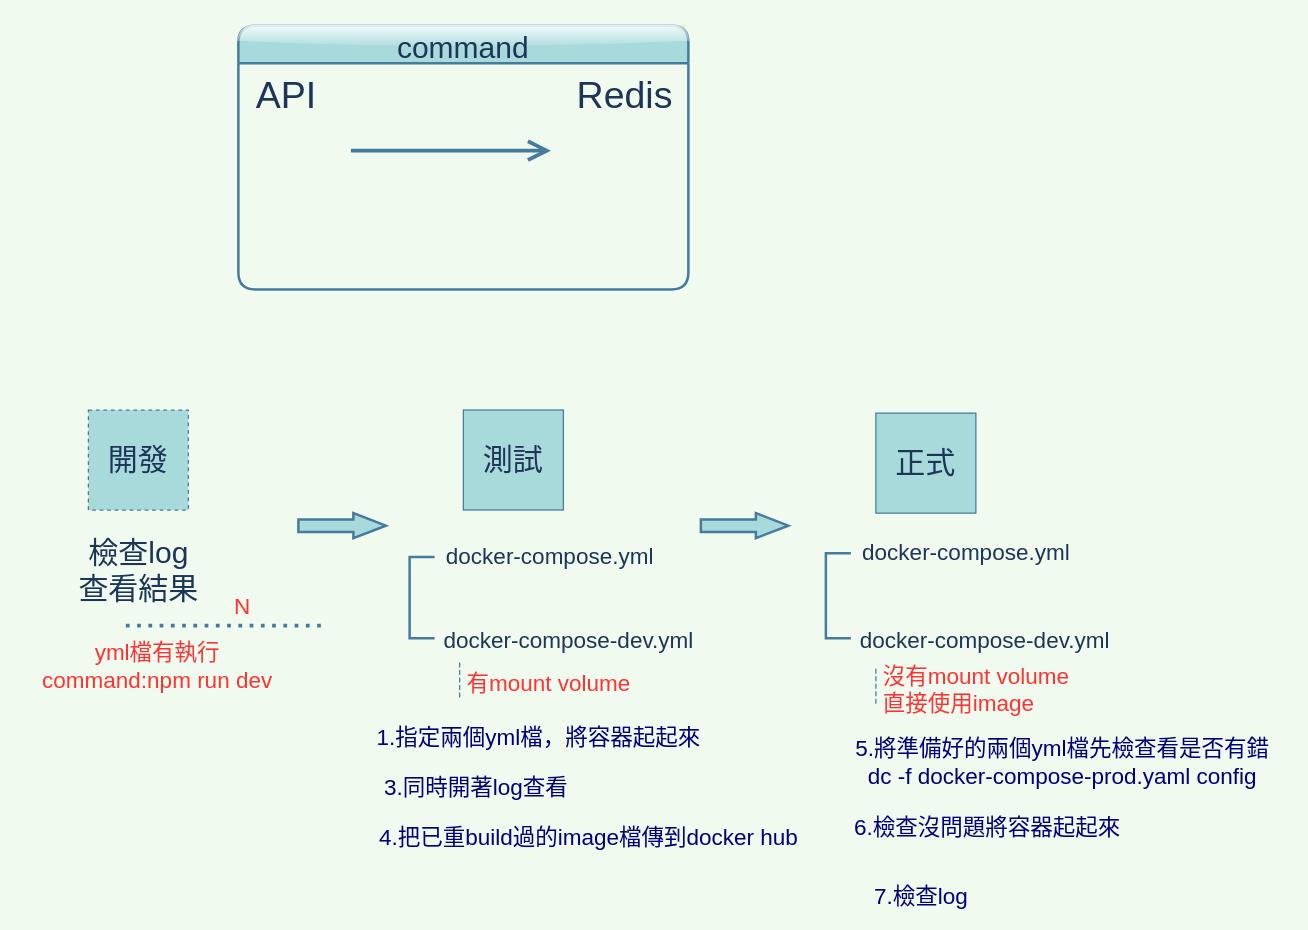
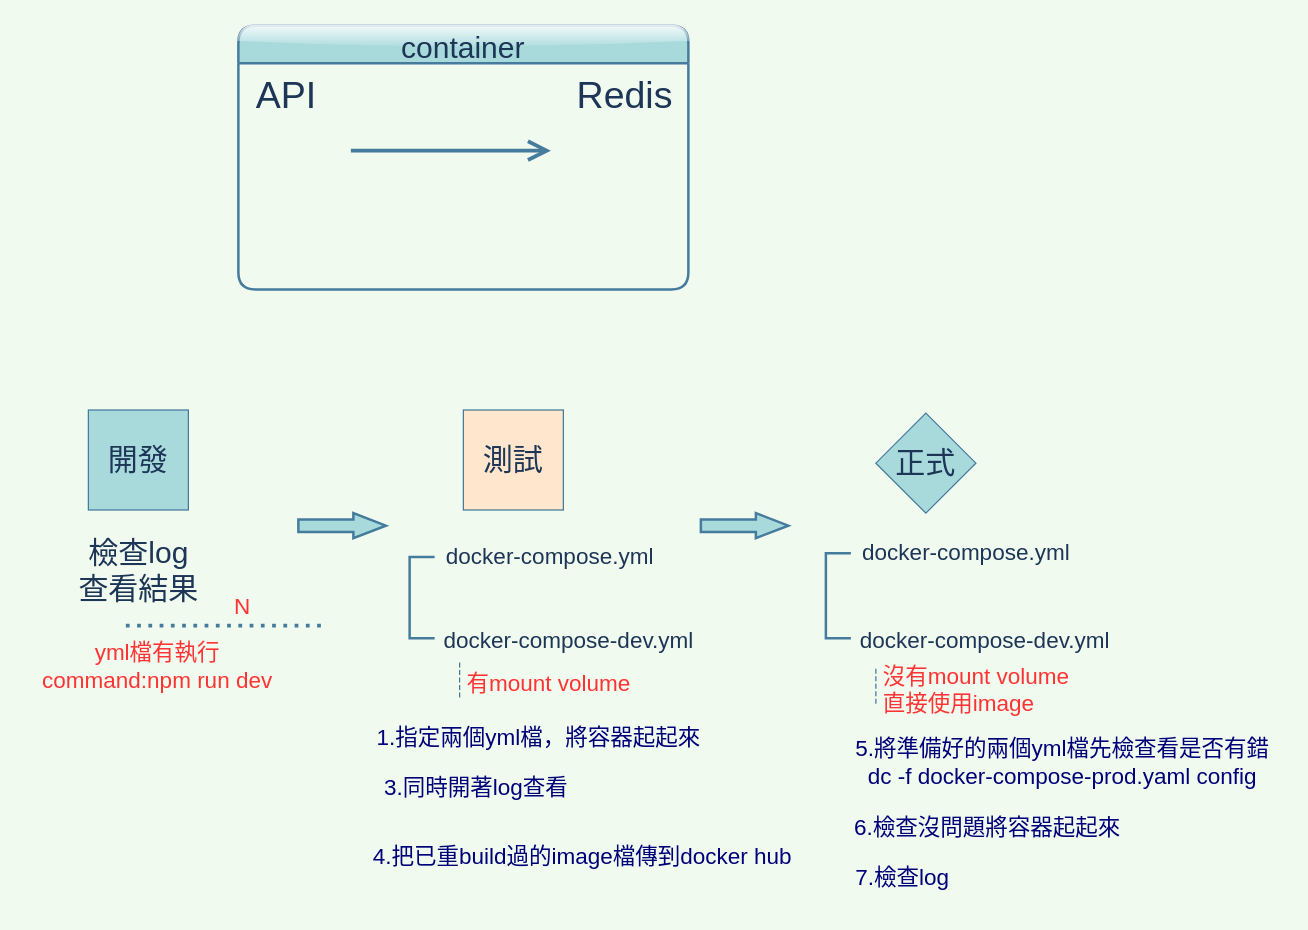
node "command": label "command" -> "container"
node "開發": style dashed -> solid
node "測試": fillcolor #a8dadc -> #ffe6cc
node "正式": shape rectangle -> diamond
node "4.把已重build過的image檔傳到docker hub": moved (588, 838) -> (582, 857)
node "7.檢查log": moved (921, 897) -> (902, 878)
